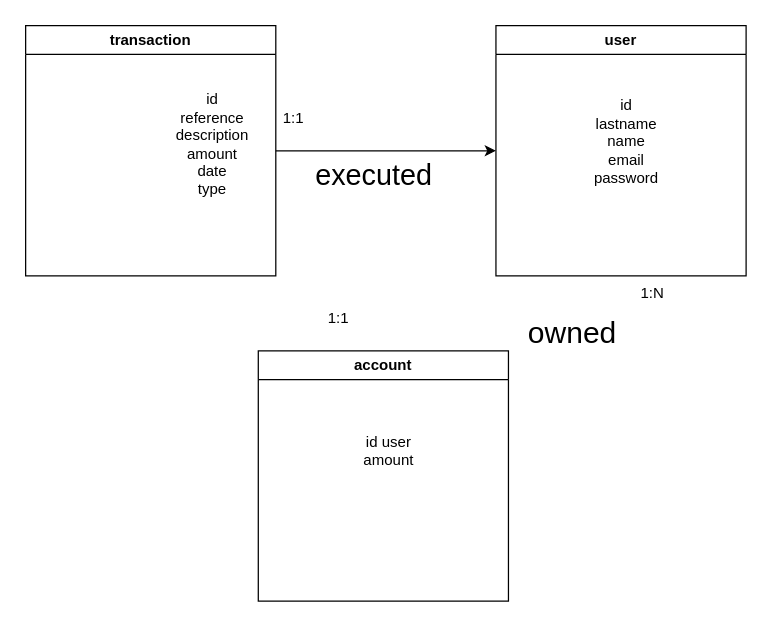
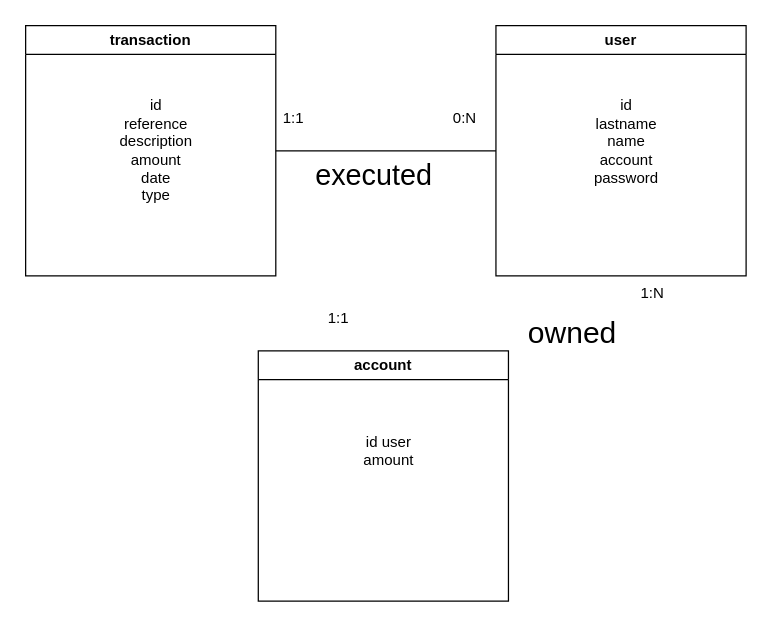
node "0:N": added
node "id reference description amount date type": moved (212, 144) -> (156, 151)
edge "transaction" -> "user": arrowhead classic -> none
node "id lastname name email password": label "id lastname name email password" -> "id lastname name account password"
